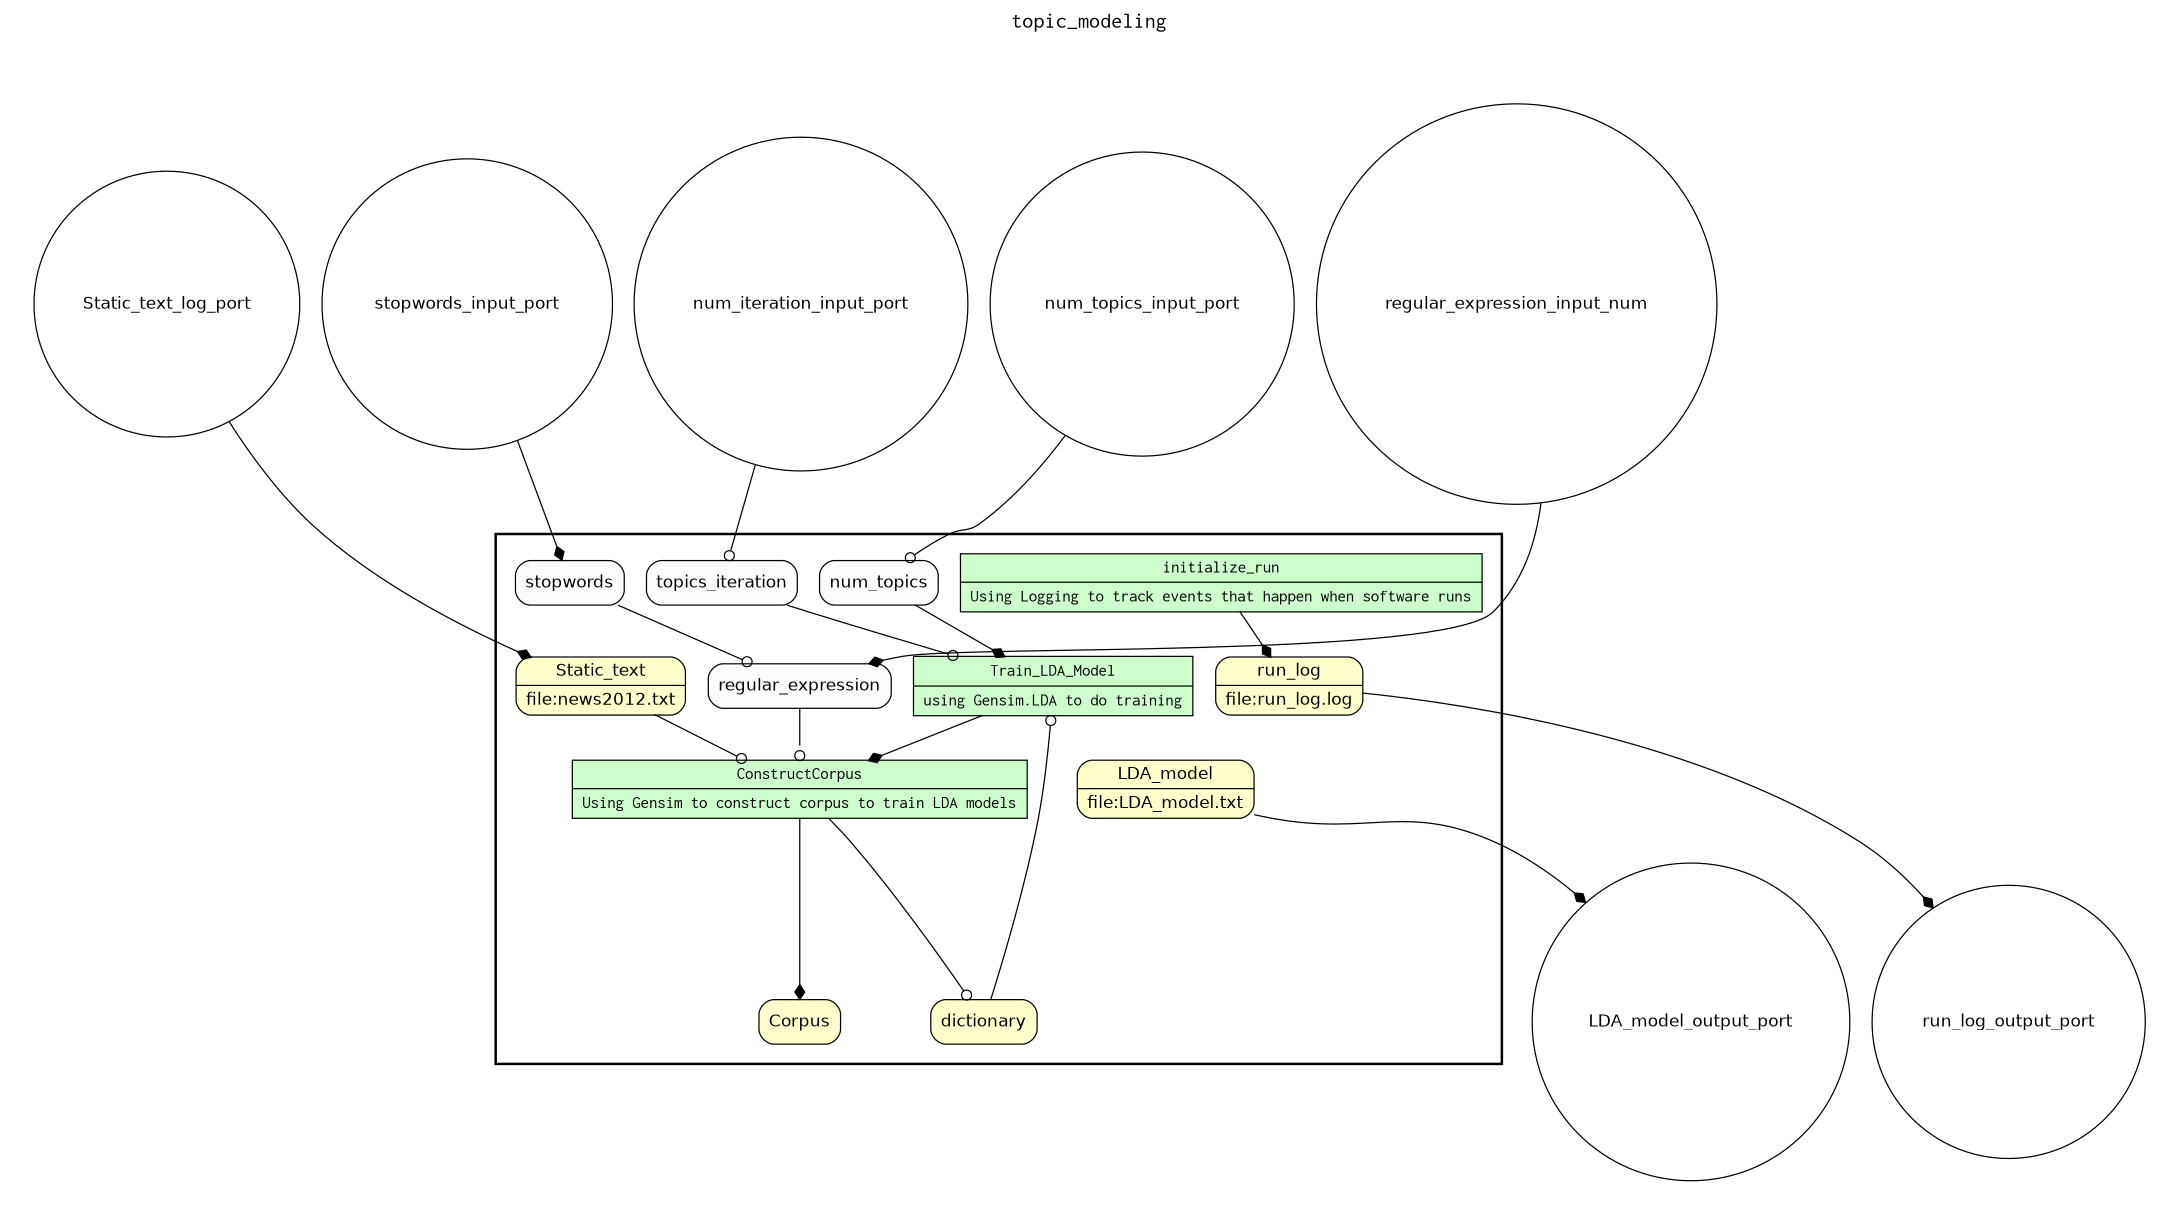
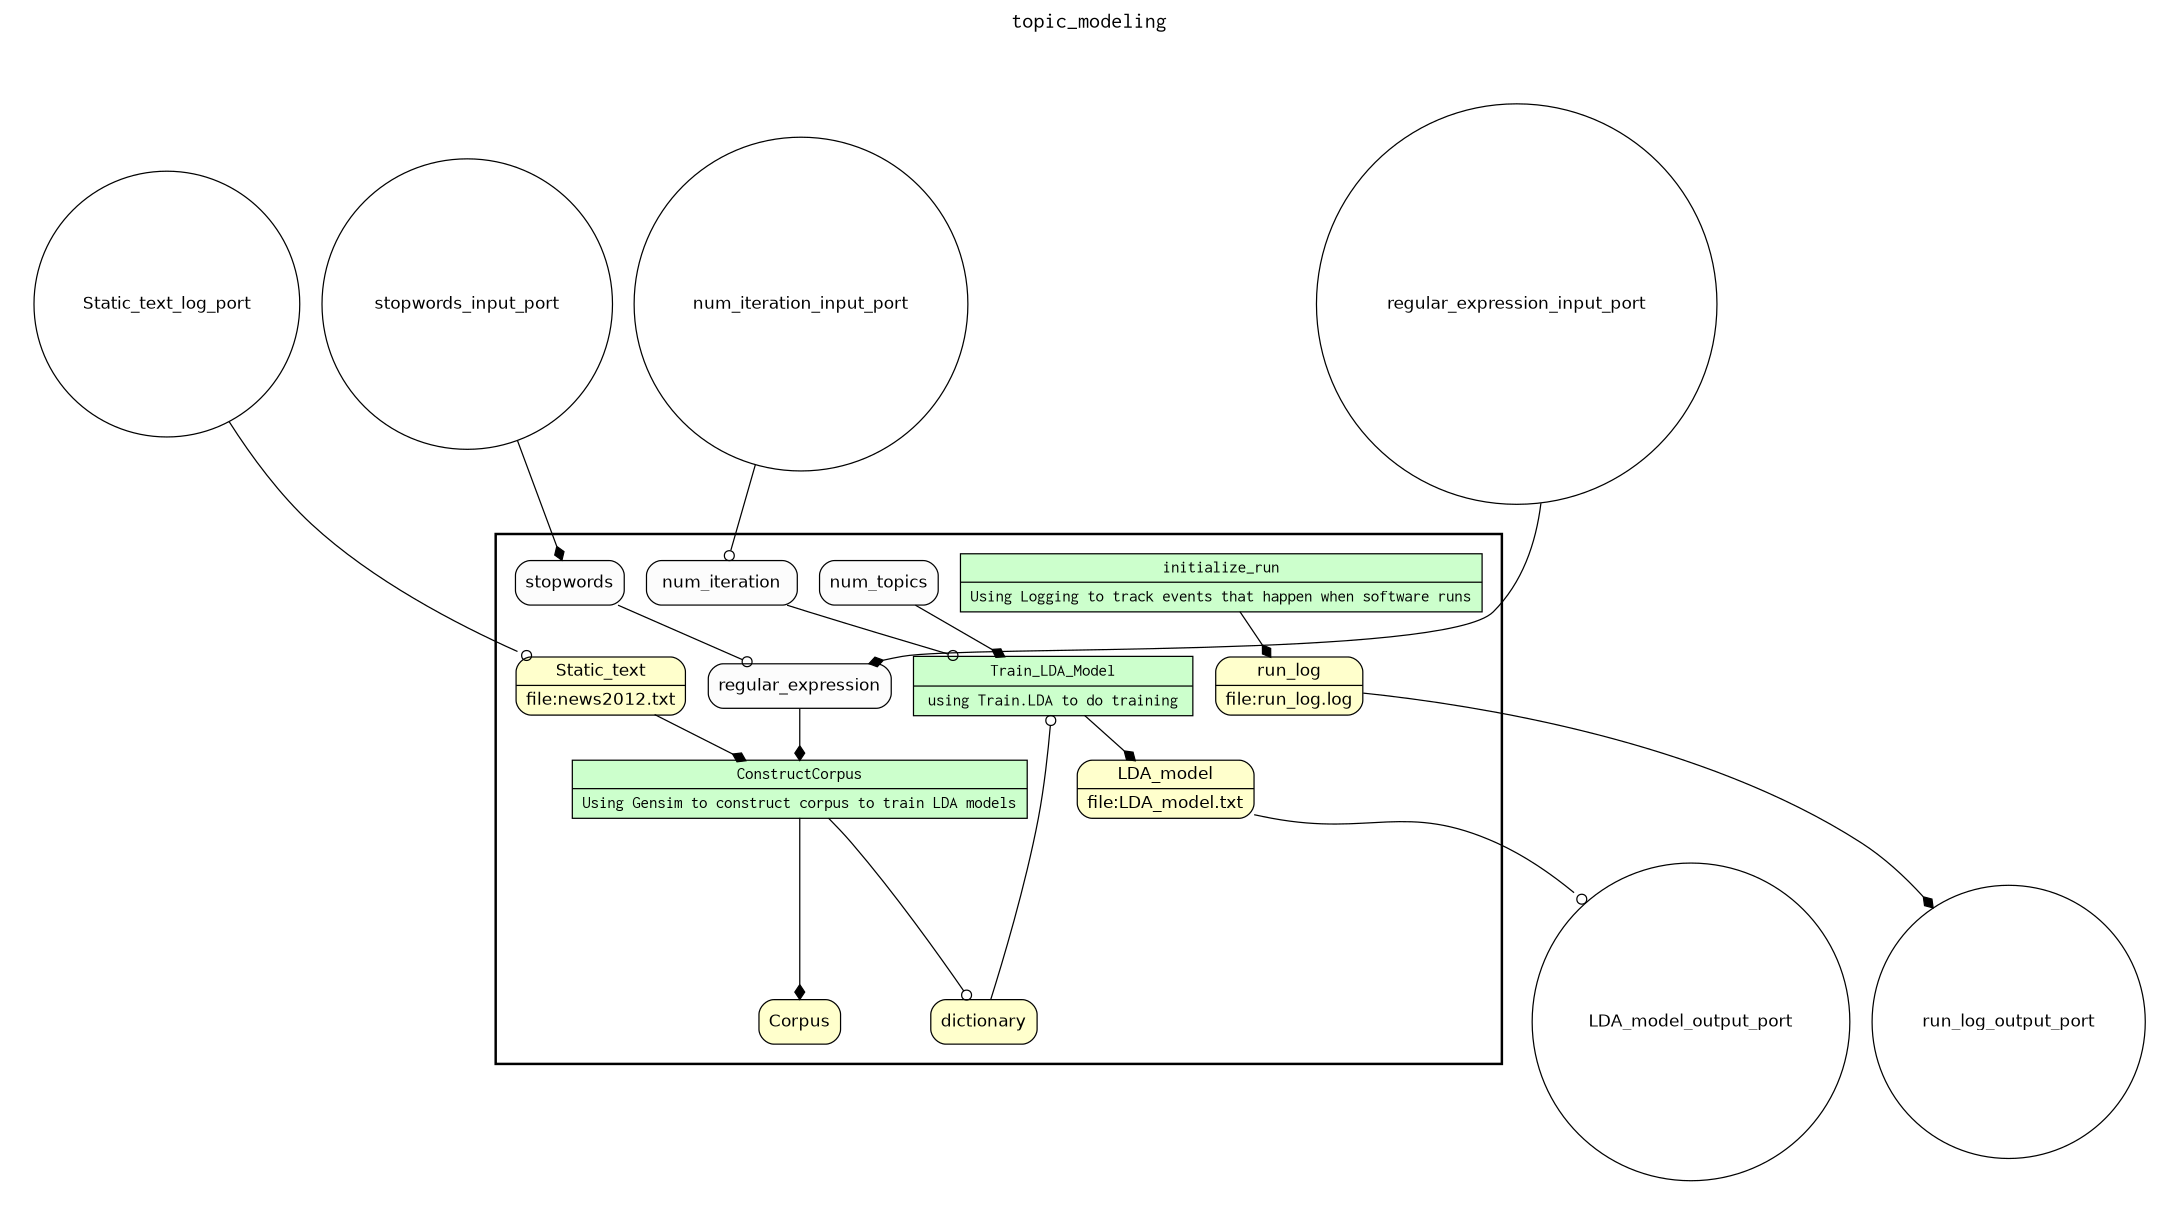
node "num_topics_input_port": removed
node "regular_expression_input_num": label "regular_expression_input_num" -> "regular_expression_input_port"
edge "Static_text_log_port" -> "Static_text": arrowhead diamond -> odot
node "topics_iteration": label "topics_iteration" -> "num_iteration"
node "Train_LDA_Model": text "using Gensim.LDA to do training" -> "using Train.LDA to do training"
edge "regular_expression" -> "ConstructCorpus": arrowhead odot -> diamond
edge "Static_text" -> "ConstructCorpus": arrowhead odot -> diamond
edge "Train_LDA_Model" -> "ConstructCorpus": now "Train_LDA_Model" -> "LDA_model"
edge "LDA_model" -> "LDA_model_output_port": arrowhead diamond -> odot
